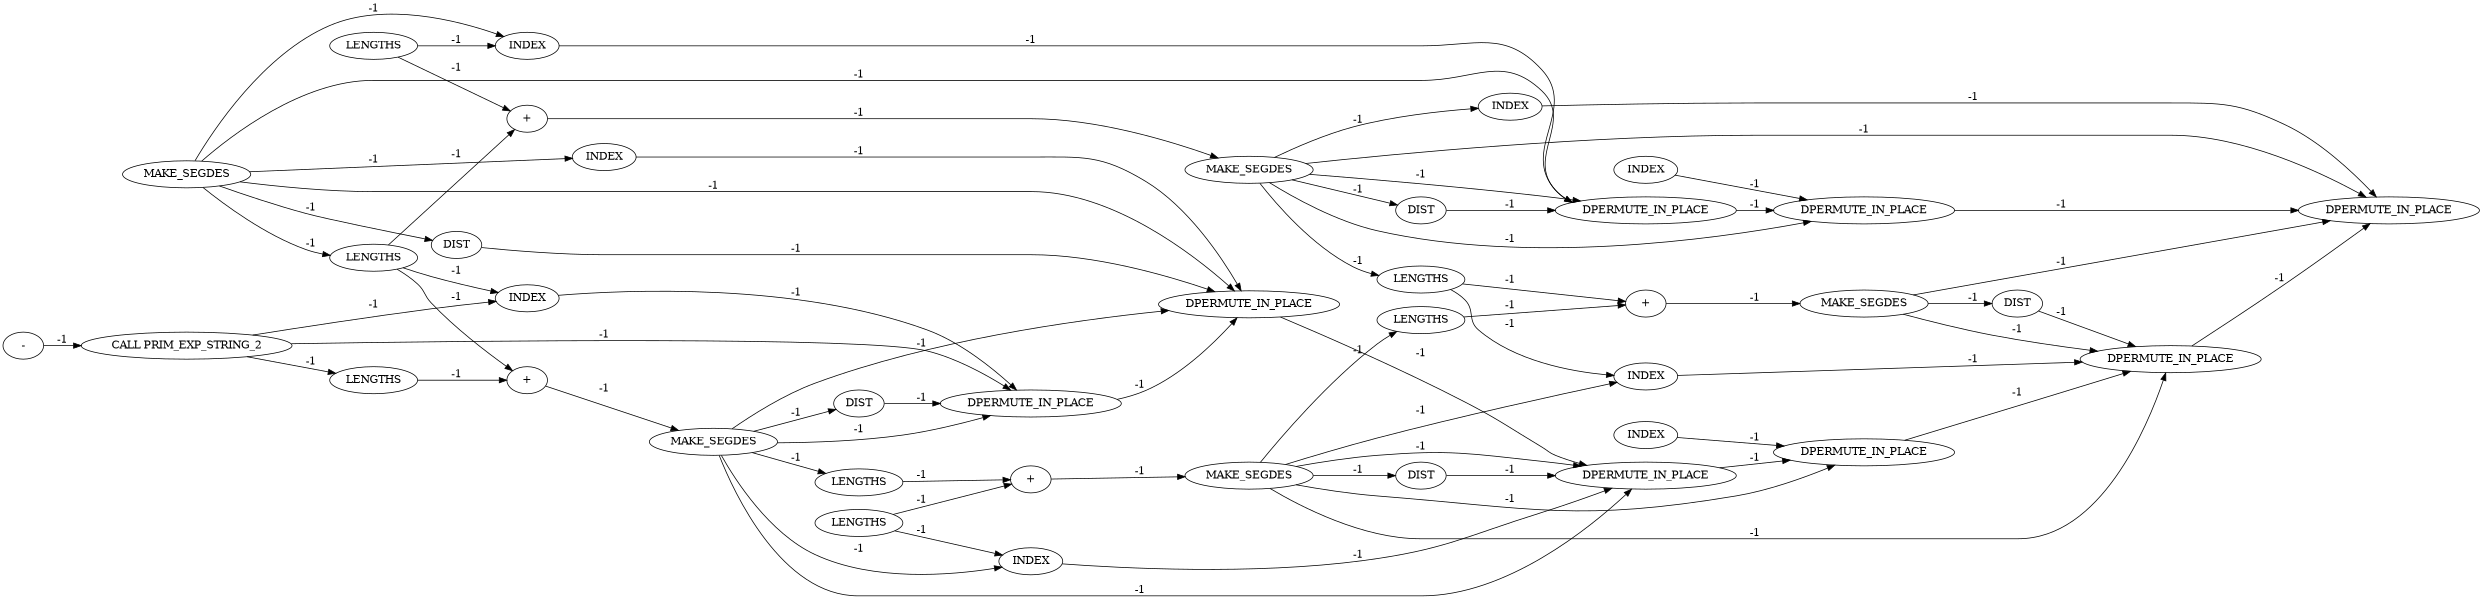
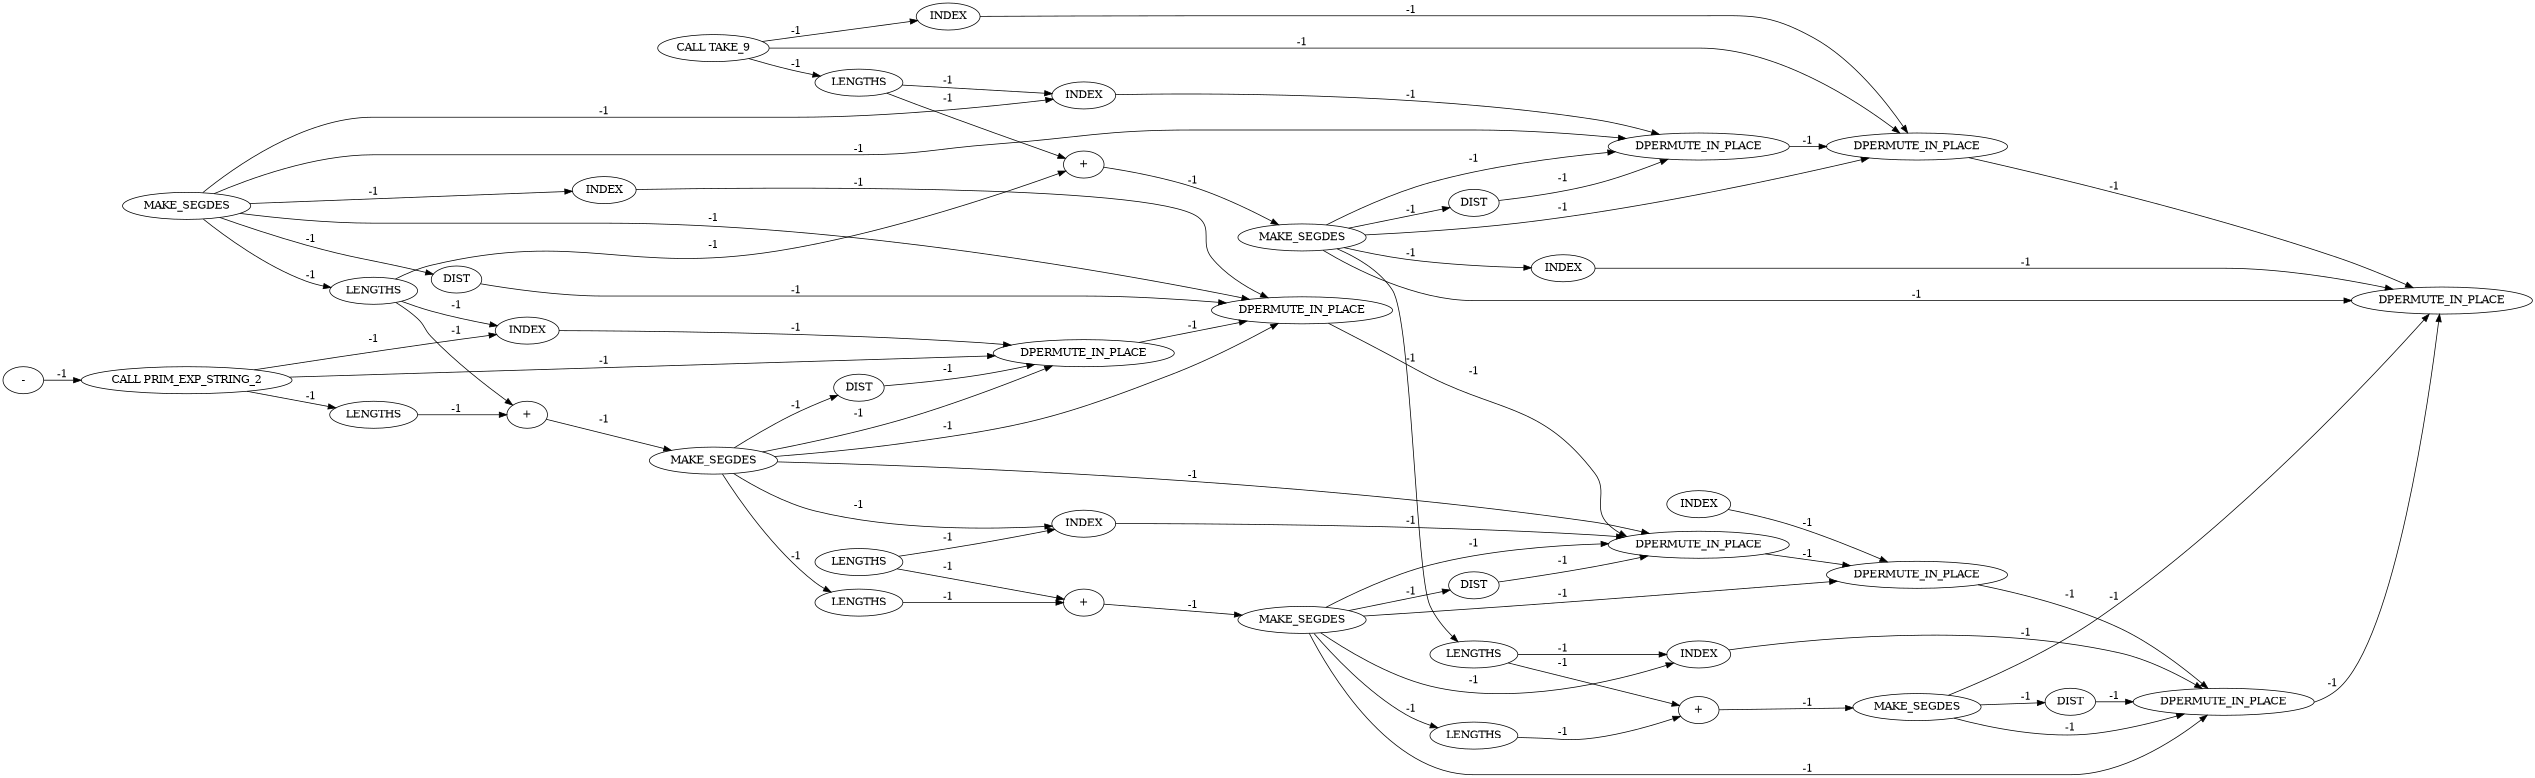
node "CALL TAKE_9": added
